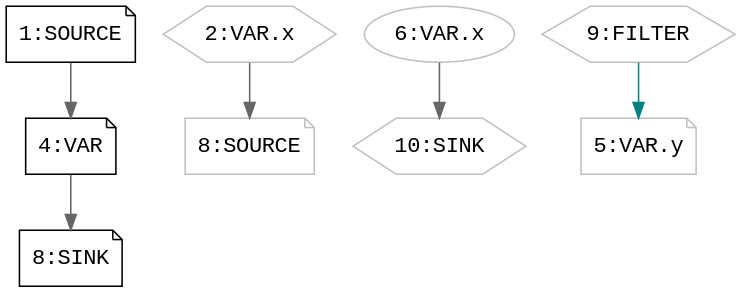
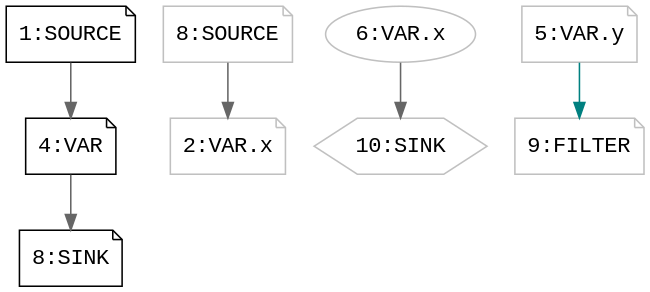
node "2:VAR.x": shape hexagon -> note
node "9:FILTER": shape hexagon -> note
edge "2:VAR.x" -> "8:SOURCE": reversed
edge "9:FILTER" -> "5:VAR.y": reversed
